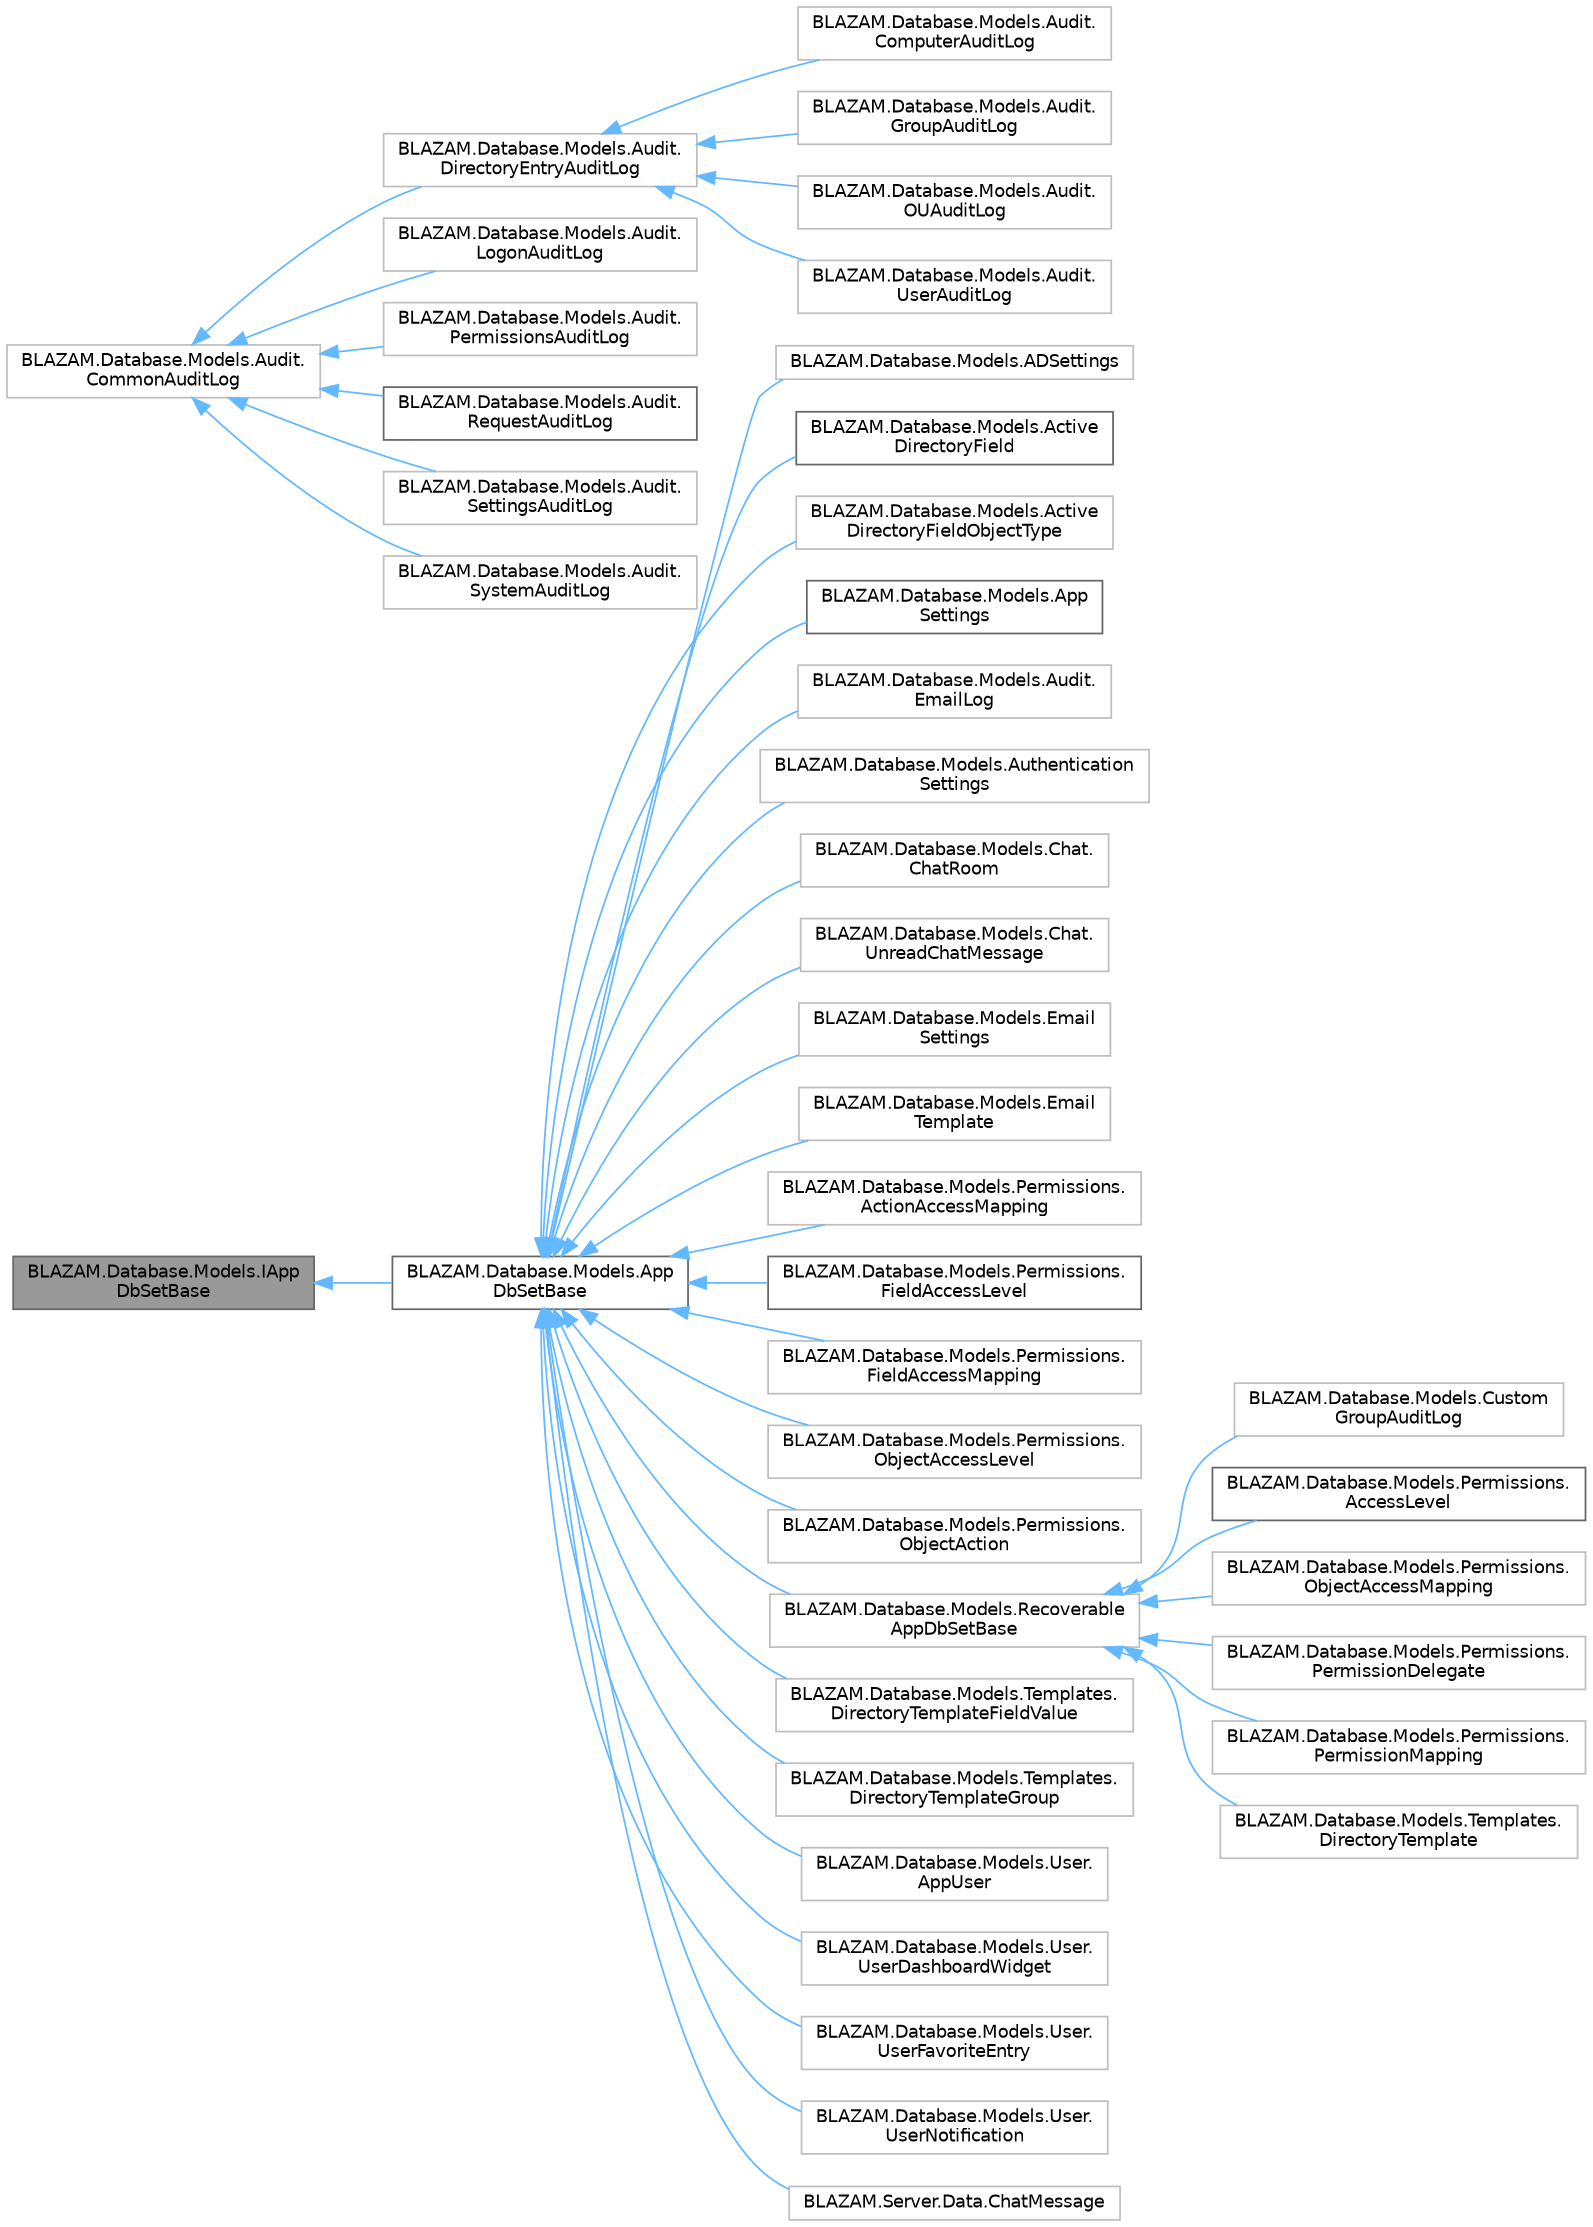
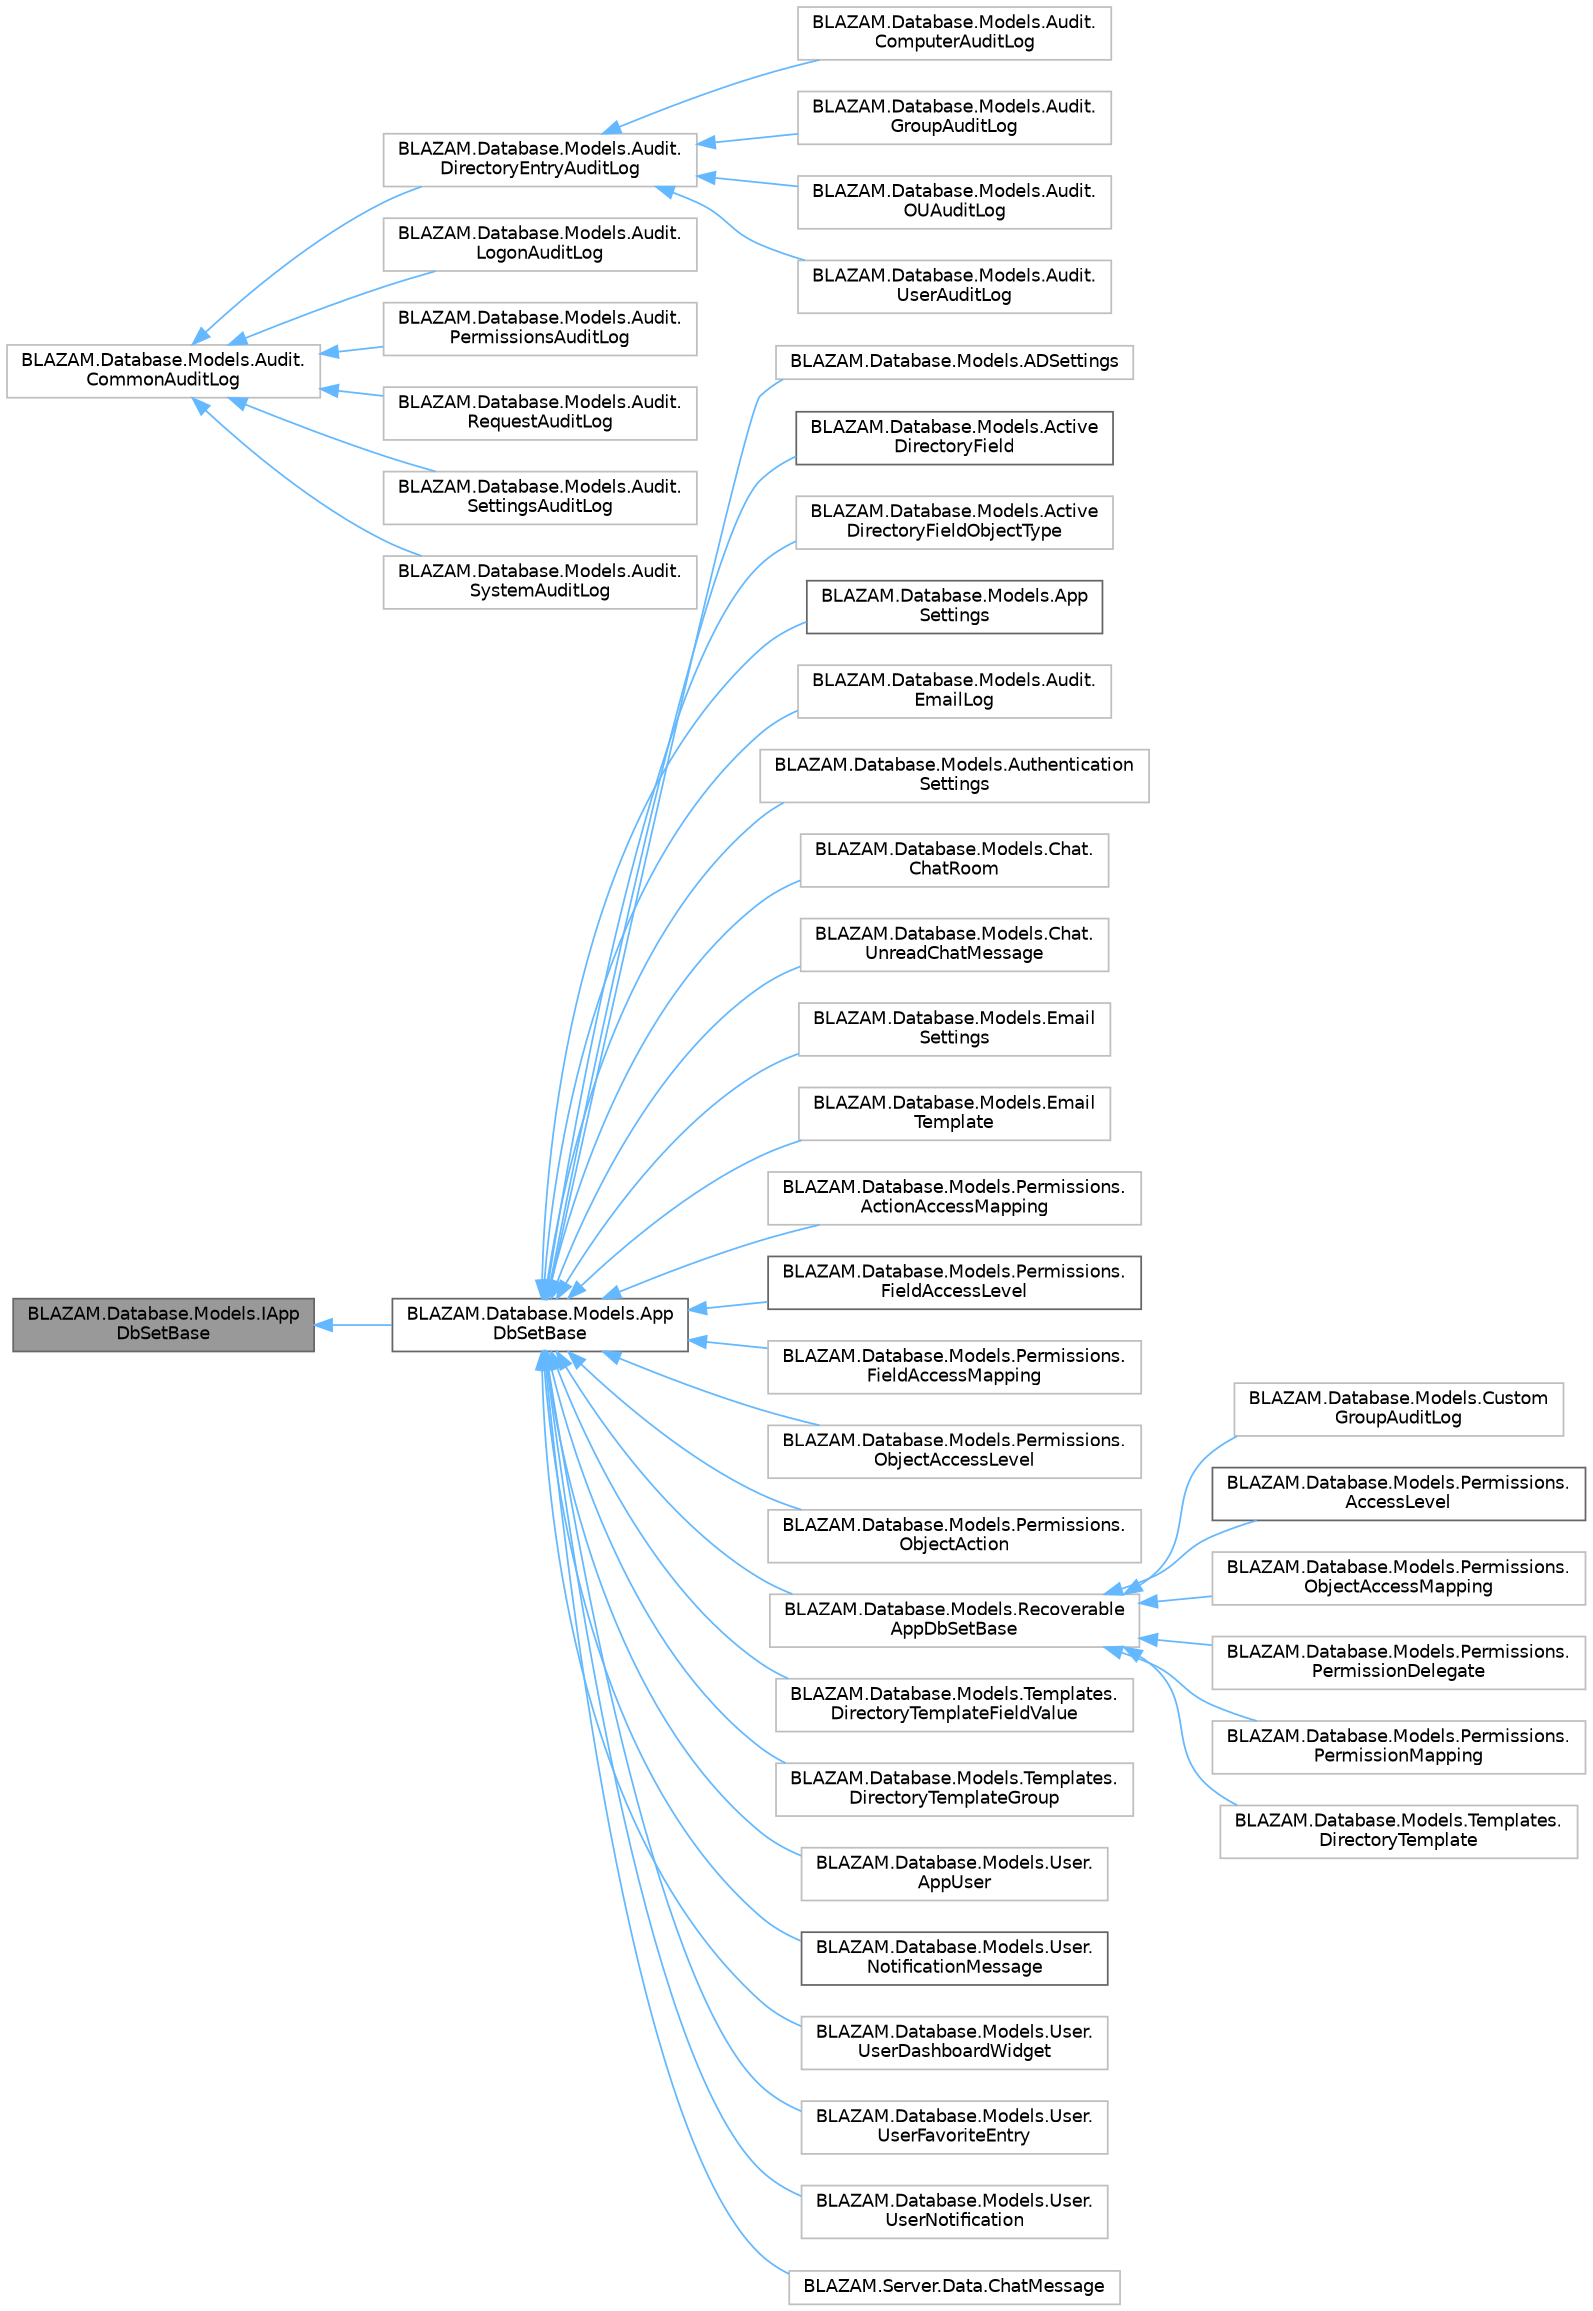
node "BLAZAM.Database.Models.Audit. RequestAuditLog": color gray40 -> grey75
node "BLAZAM.Database.Models.User. NotificationMessage": added
